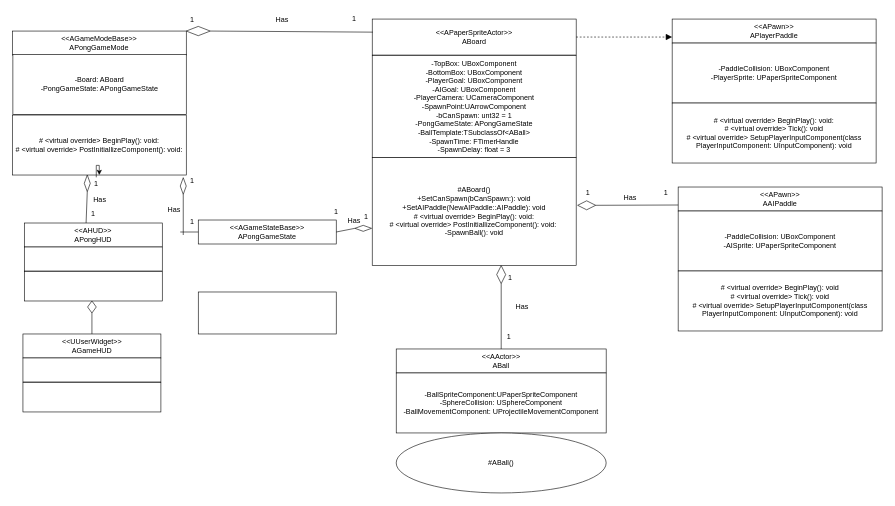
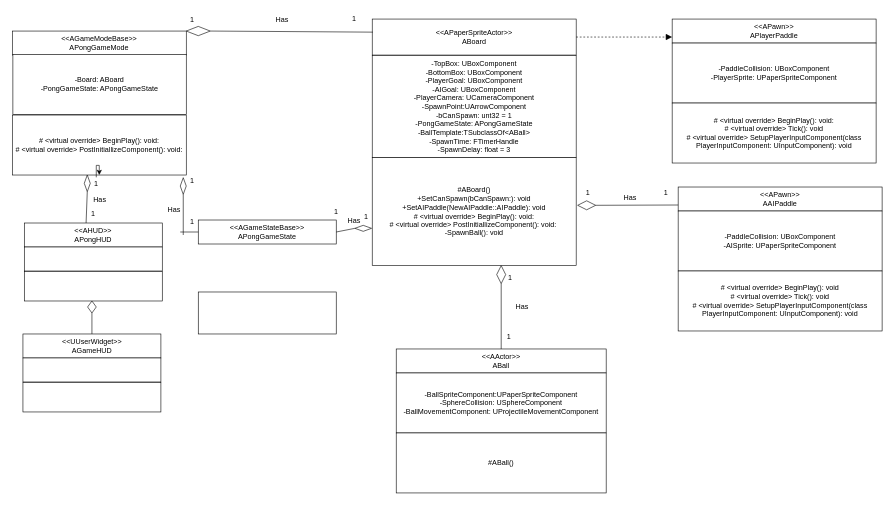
node "#ABall()": shape ellipse -> rectangle
